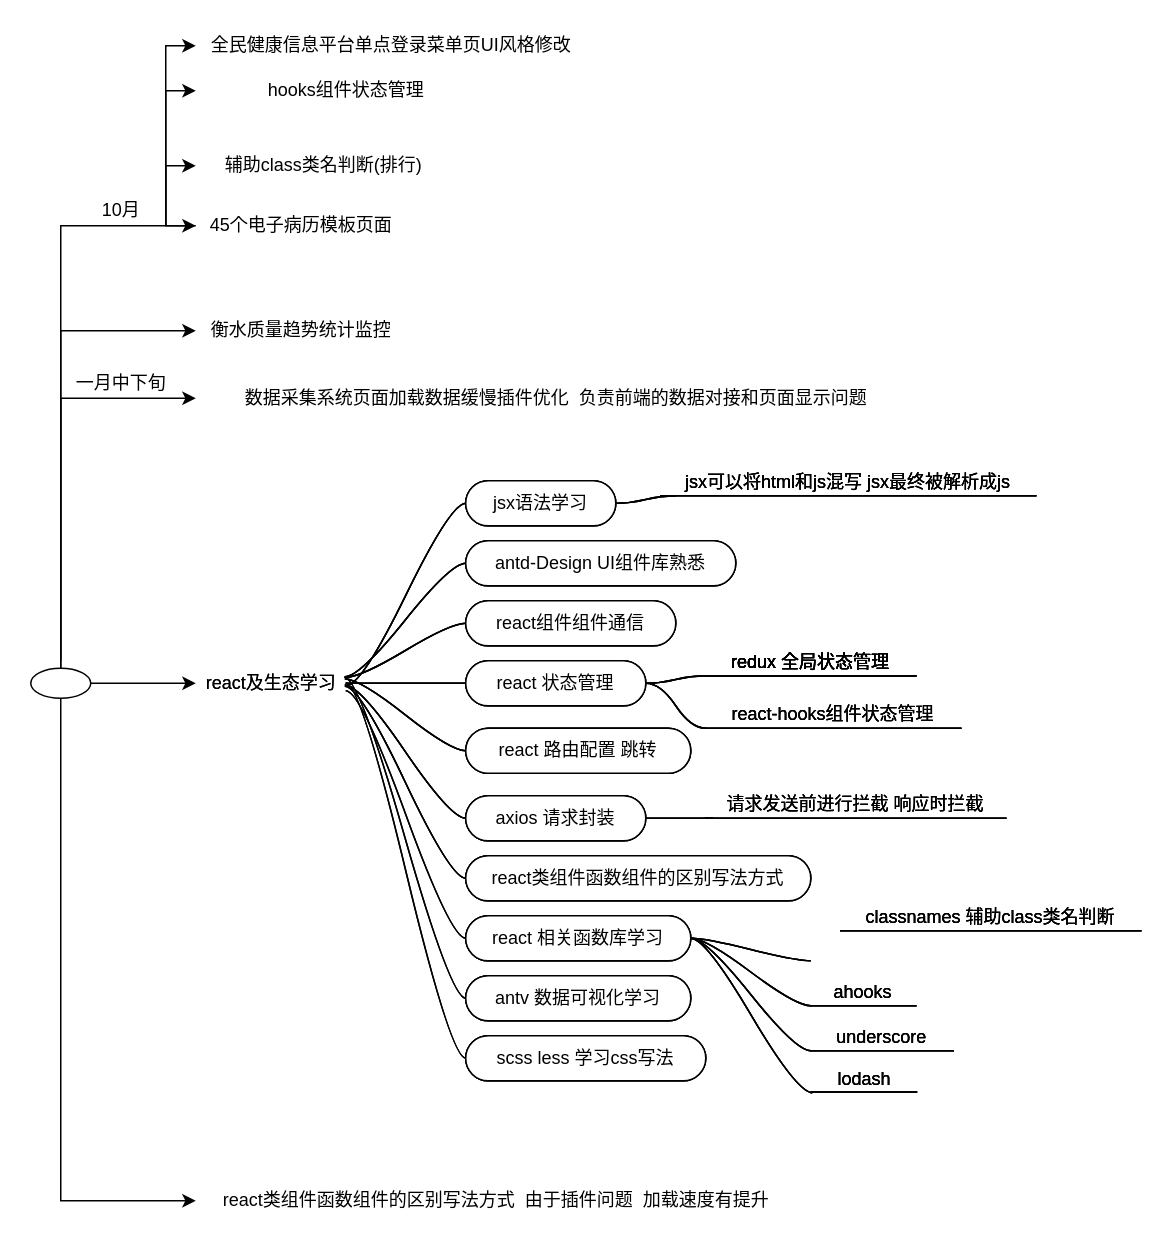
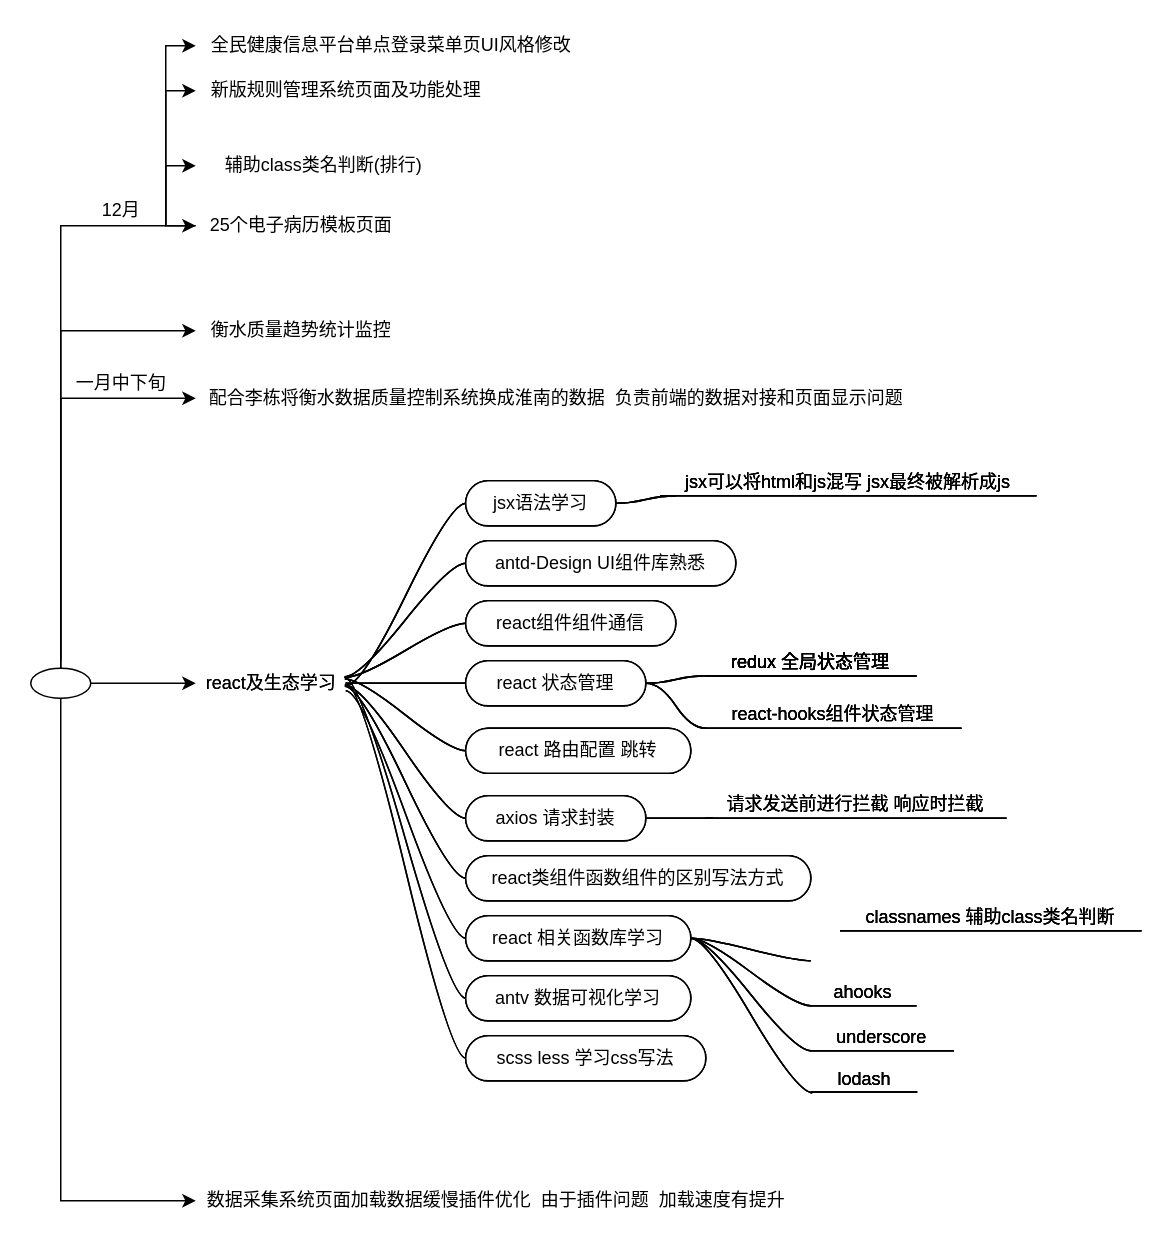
node "hooks组件状态管理": label "hooks组件状态管理" -> "新版规则管理系统页面及功能处理"
node "10月": label "10月" -> "12月"
node "45个电子病历模板页面": label "45个电子病历模板页面" -> "25个电子病历模板页面"
node "数据采集系统页面加载数据缓慢插件优化 负责前端的数据对接和页面显示问题": label "数据采集系统页面加载数据缓慢插件优化 负责前端的数据对接和页面显示问题" -> "配合李栋将衡水数据质量控制系统换成淮南的数据 负责前端的数据对接和页面显示问题"
node "react类组件函数组件的区别写法方式 由于插件问题 加载速度有提升": label "react类组件函数组件的区别写法方式 由于插件问题 加载速度有提升" -> "数据采集系统页面加载数据缓慢插件优化 由于插件问题 加载速度有提升"
